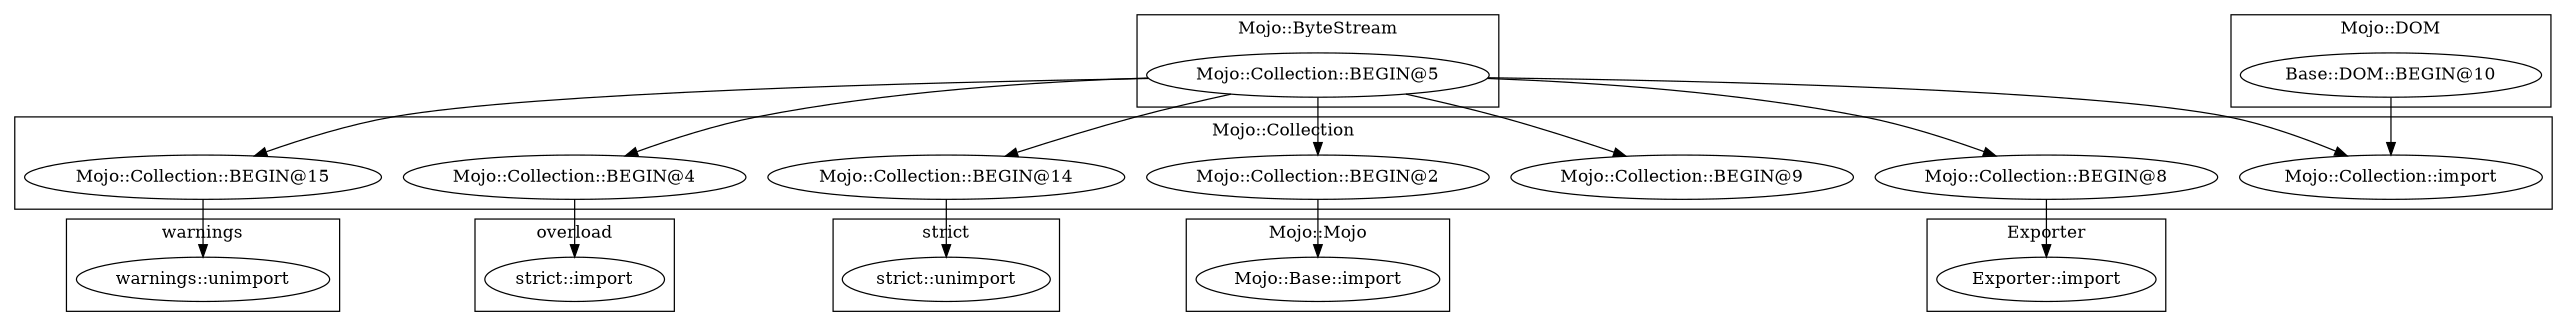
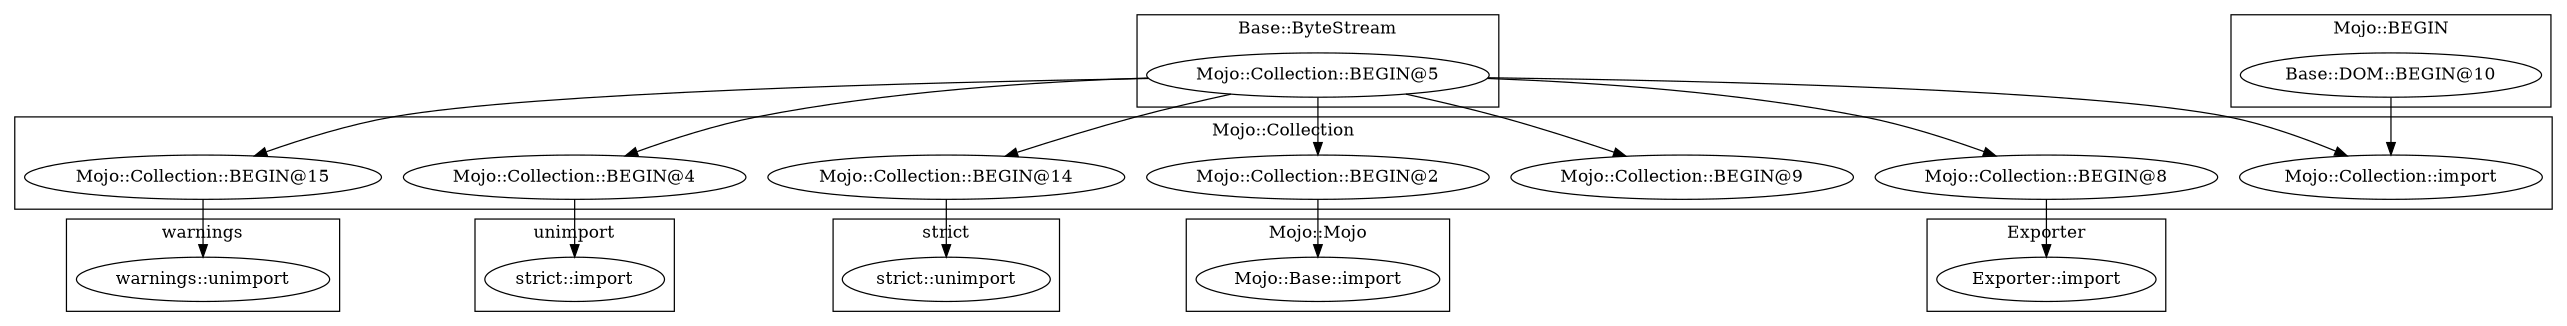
cluster "Mojo::ByteStream": label "Mojo::ByteStream" -> "Base::ByteStream"
cluster "Mojo::DOM": label "Mojo::DOM" -> "Mojo::BEGIN"
cluster "overload": label "overload" -> "unimport"
